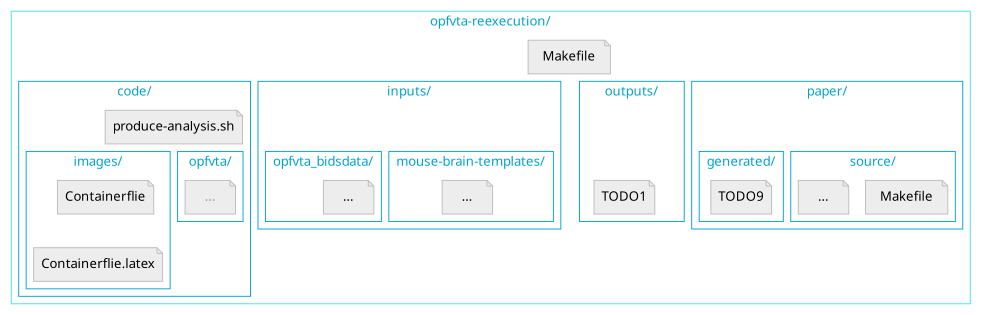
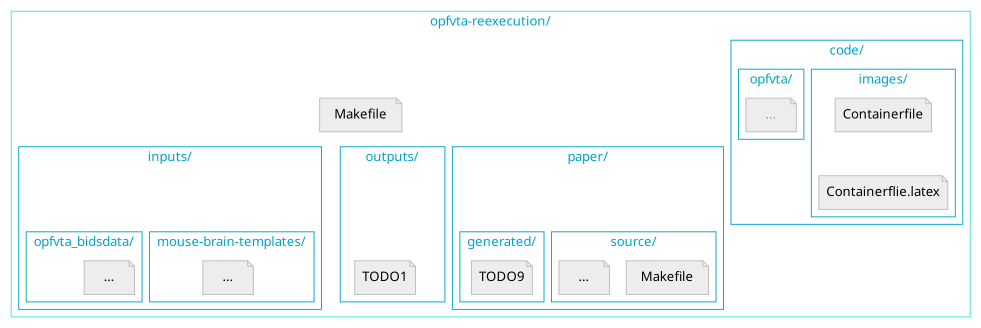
node "produce-analysis.sh": removed
node "Containerflie": label "Containerflie" -> "Containerfile"
